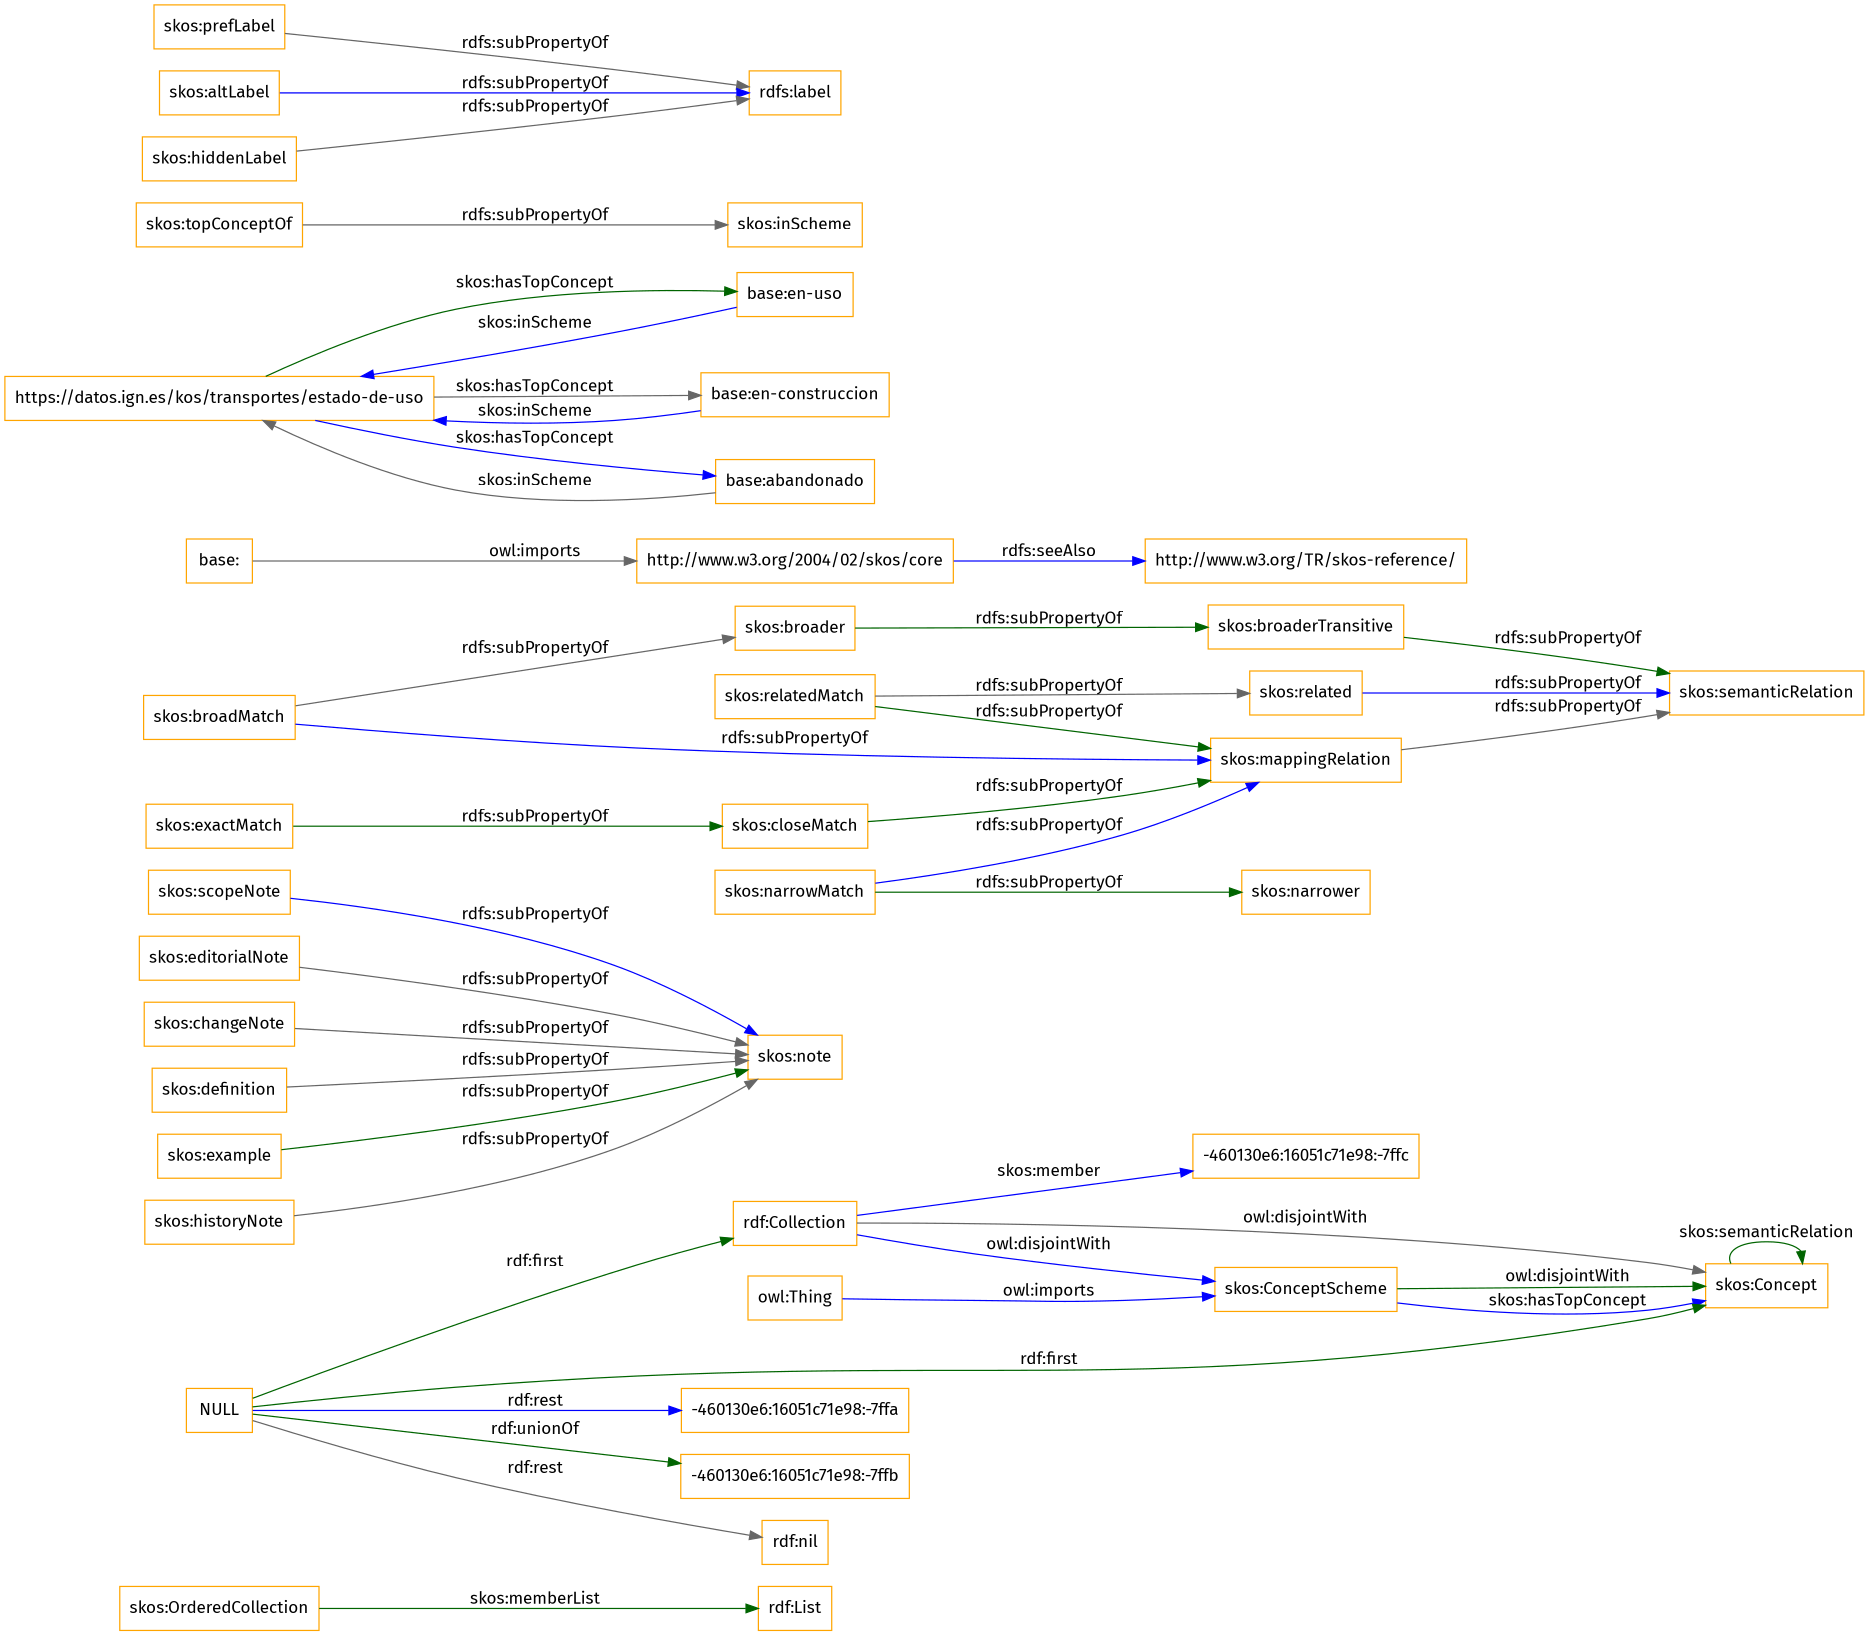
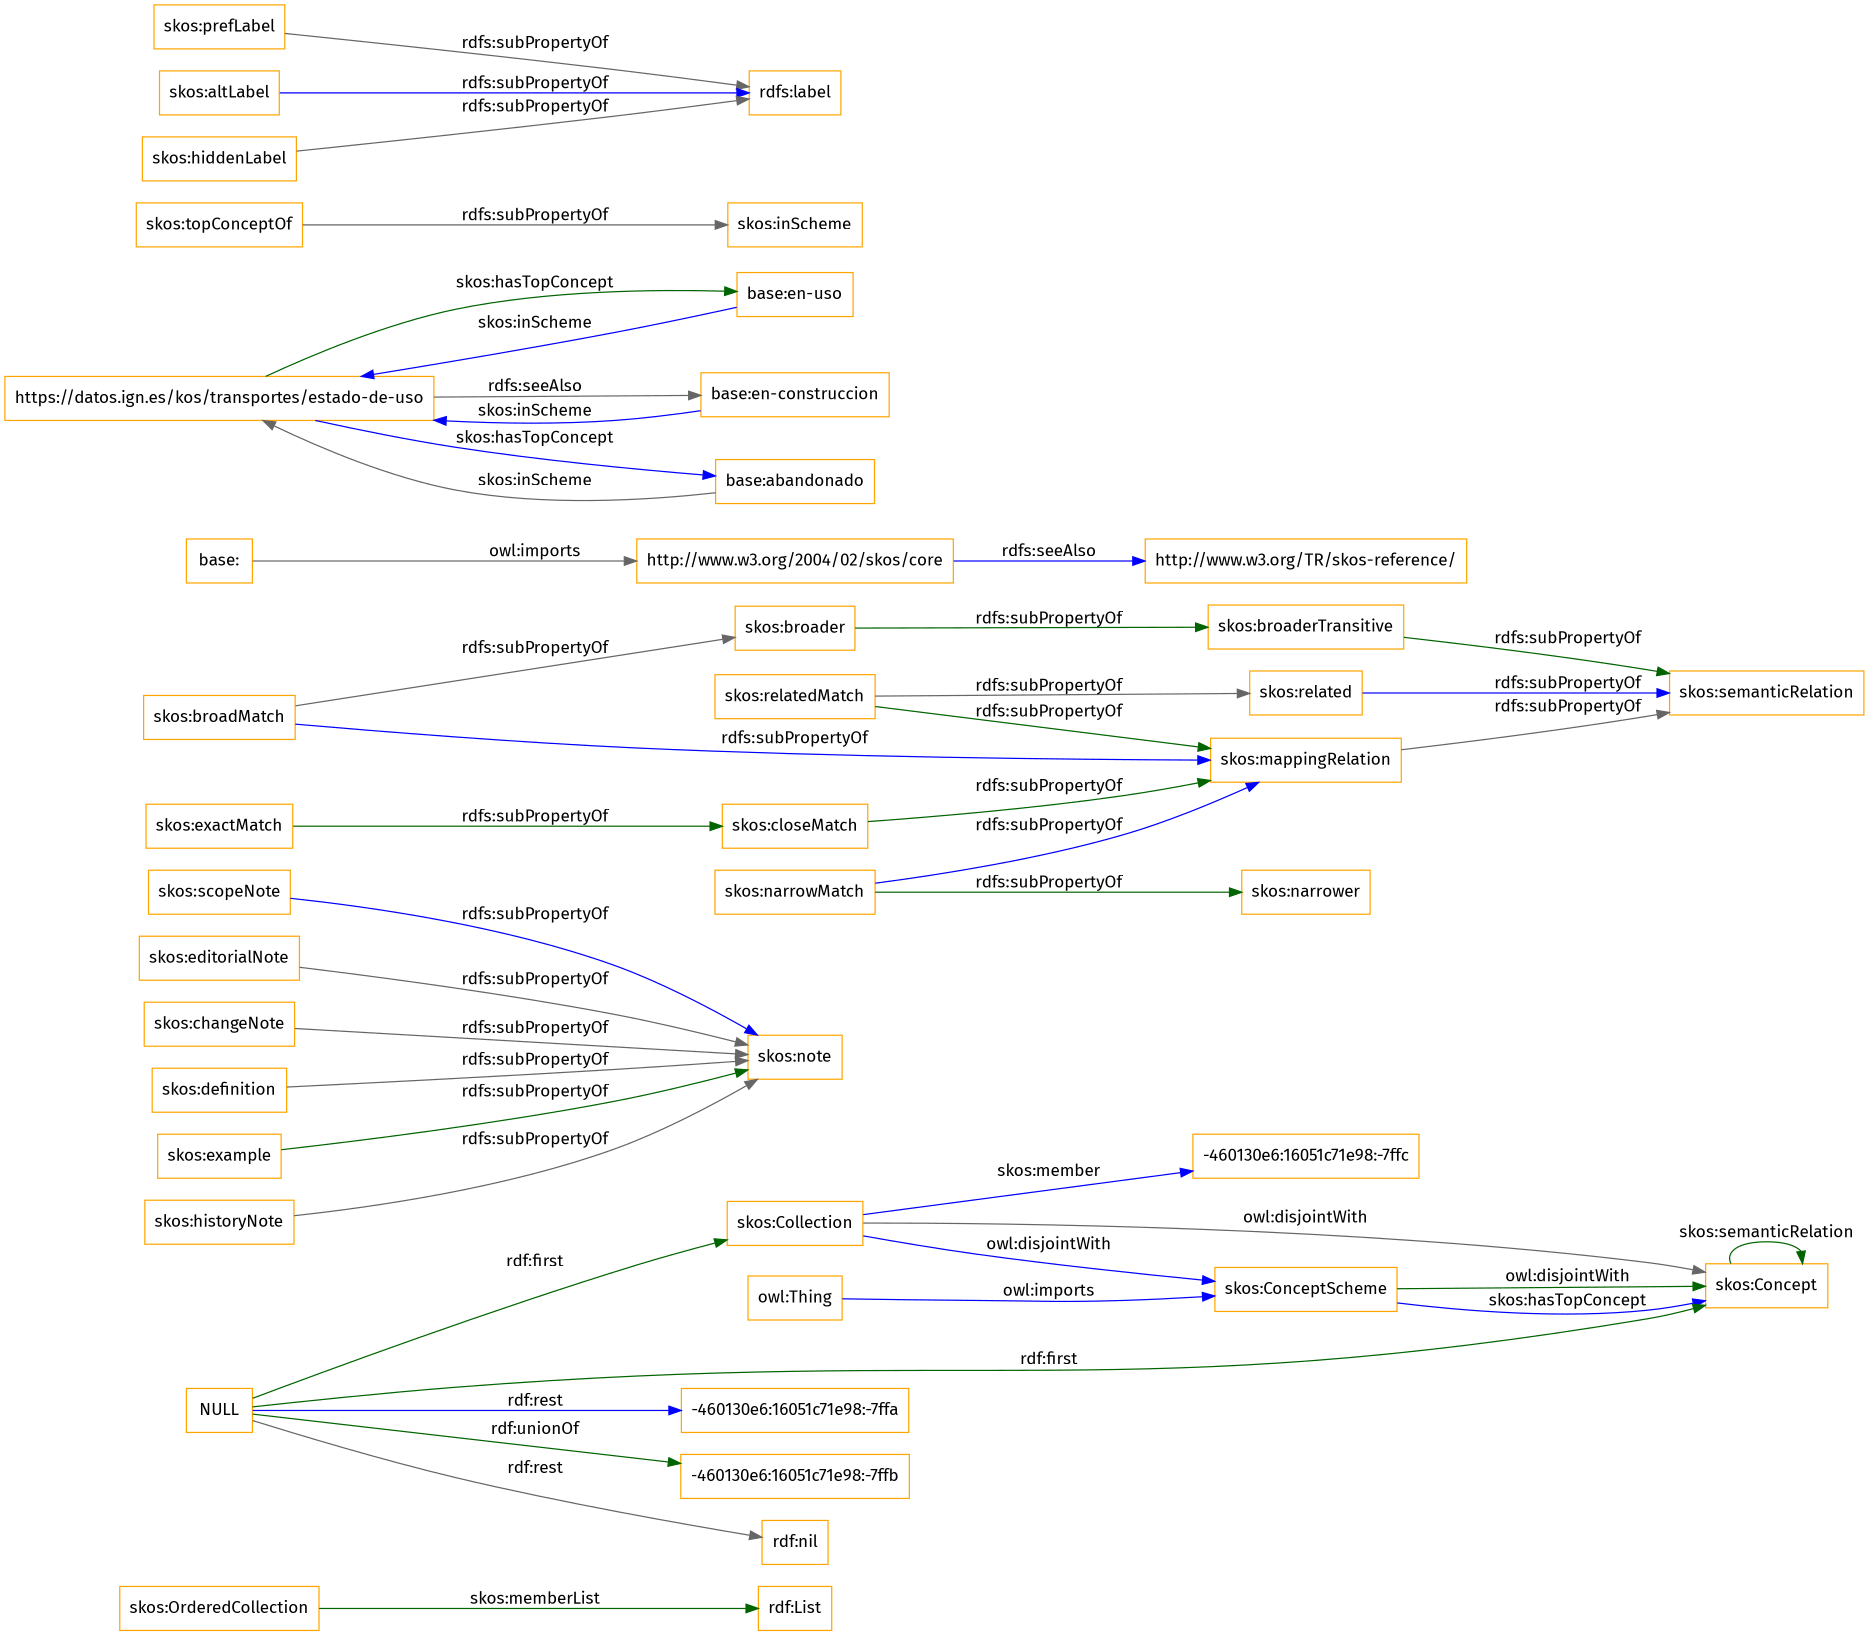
edge "https://datos.ign.es/kos/transportes/estado-de-uso" -> "base:en-construccion": label "skos:hasTopConcept" -> "rdfs:seeAlso"
node "rdf:Collection": label "rdf:Collection" -> "skos:Collection"
